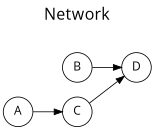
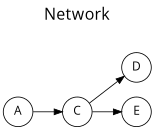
node "B": removed
node "E": added
